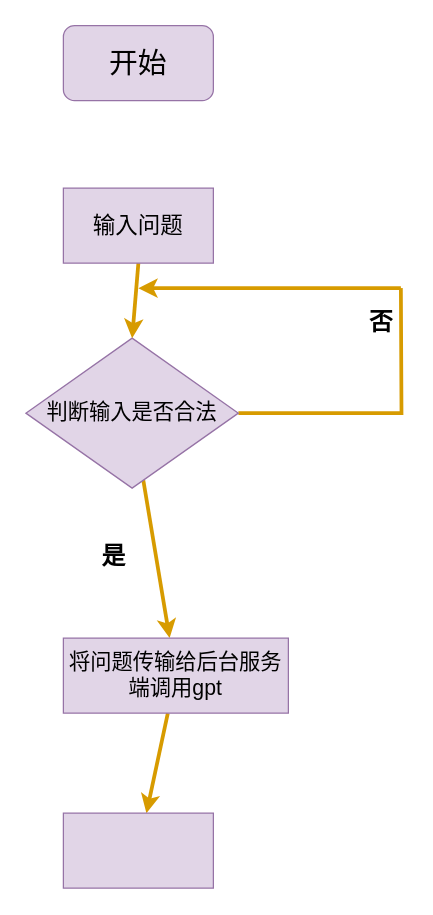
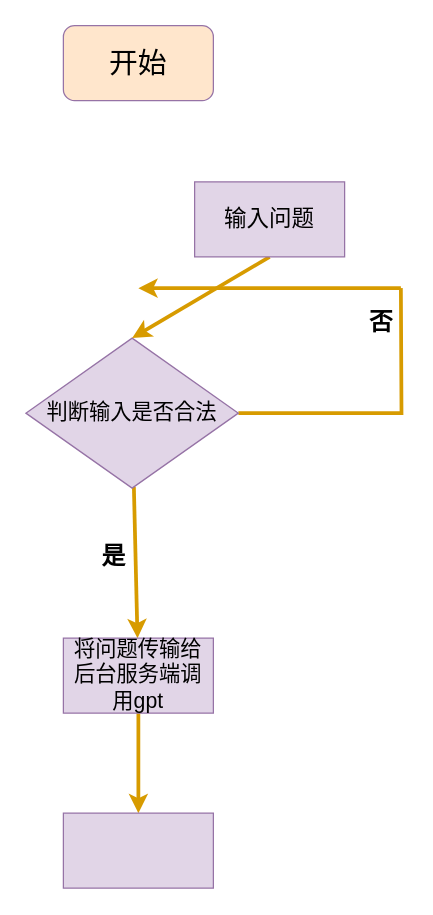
node "开始": fillcolor #e1d5e7 -> #ffe6cc
node "输入问题": moved (138, 226) -> (269, 219)
node "将问题传输给后台服务端调用gpt": size 225x75 -> 150x75
